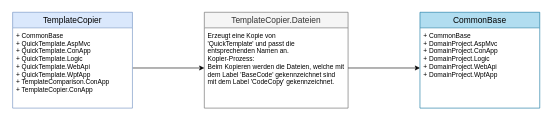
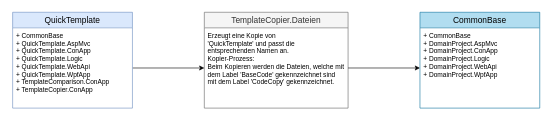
node "TemplateCopier": label "TemplateCopier" -> "QuickTemplate"
